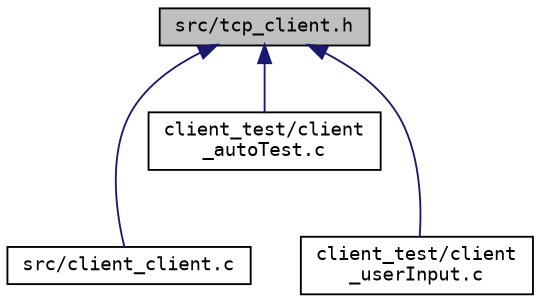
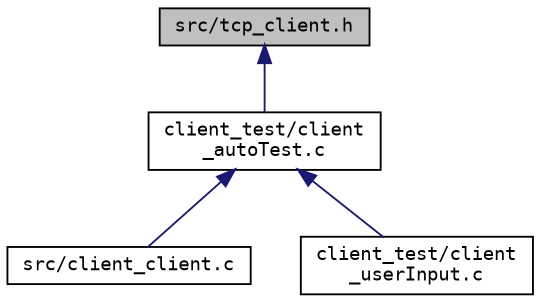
edge "client_test/client _userInput.c" -> "src/tcp_client.h": now "client_test/client _userInput.c" -> "client_test/client _autoTest.c"
edge "src/client_client.c" -> "src/tcp_client.h": now "src/client_client.c" -> "client_test/client _autoTest.c"
